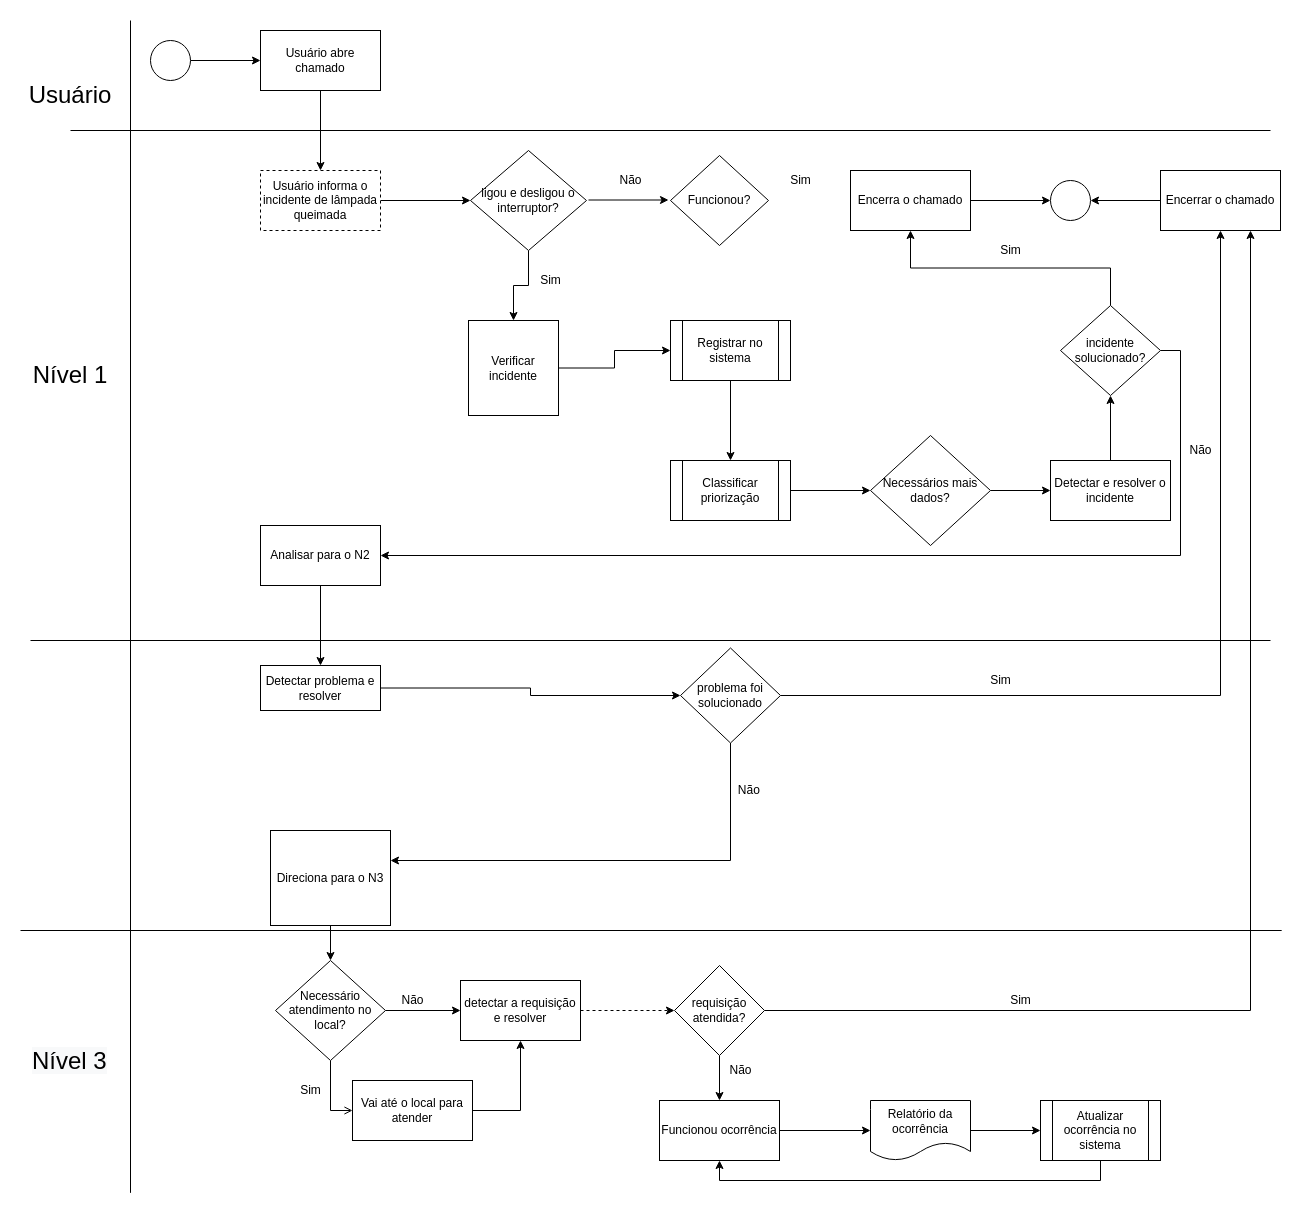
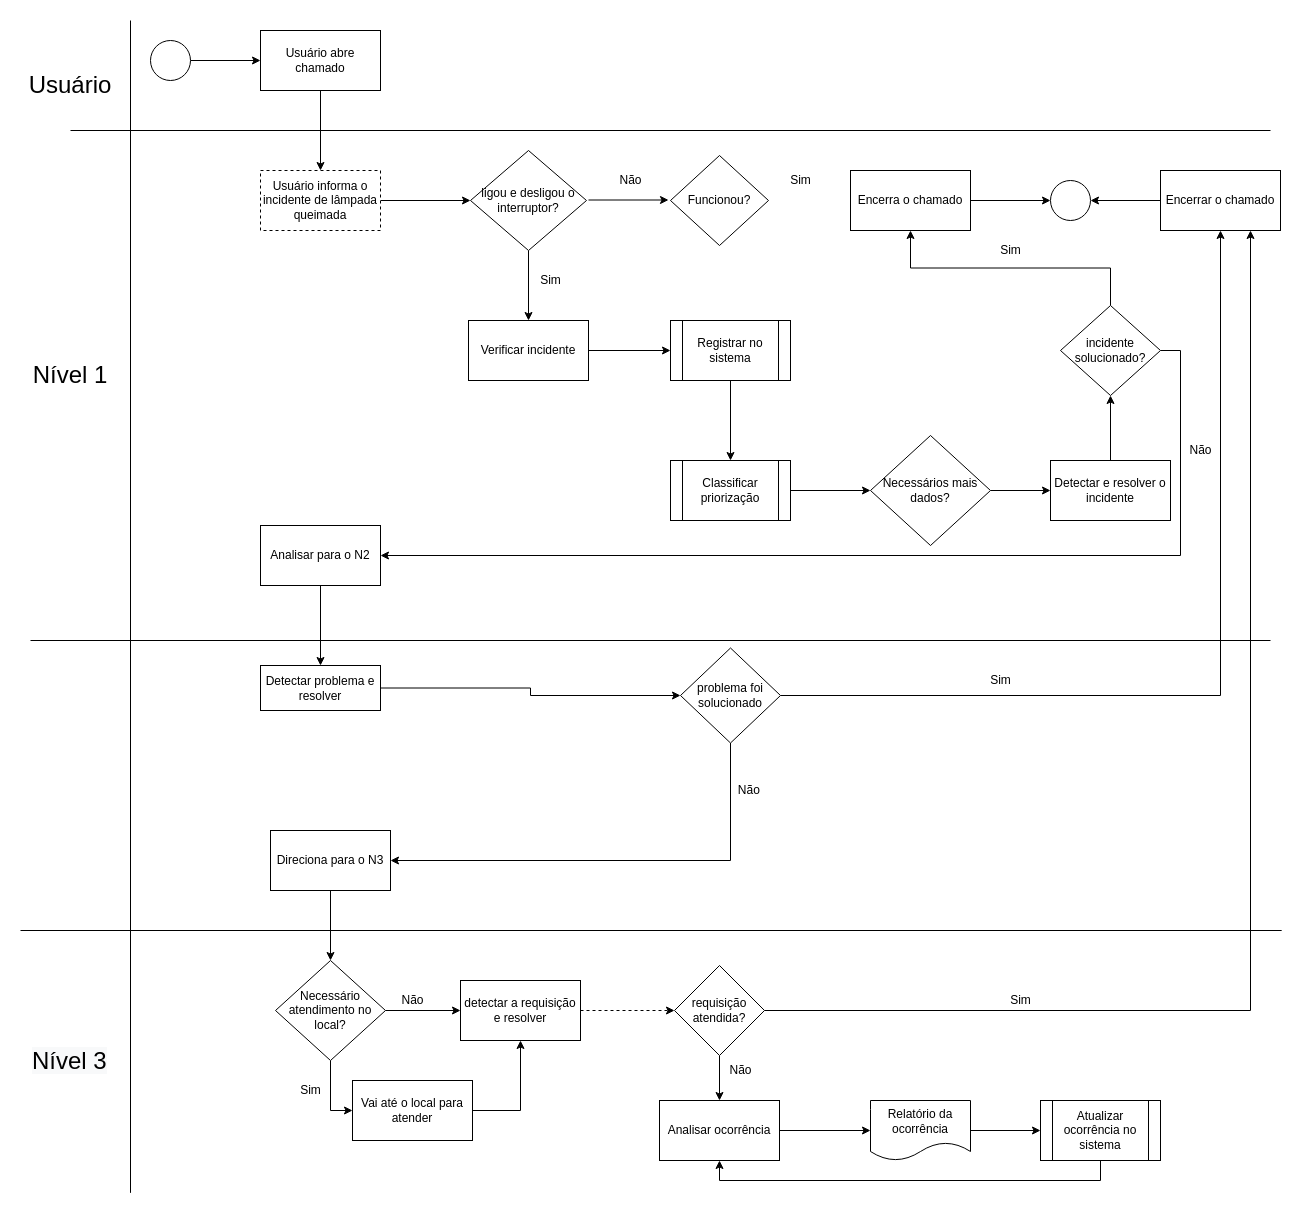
node "Usuário": moved (71, 96) -> (71, 86)
node "Verificar incidente": size 90x95 -> 120x60
node "Direciona para o N3": size 120x95 -> 120x60
edge "Necessário atendimento no local?" -> "Vai até o local para atender": arrowhead open -> classic
node "Funcionou ocorrência": label "Funcionou ocorrência" -> "Analisar ocorrência"
